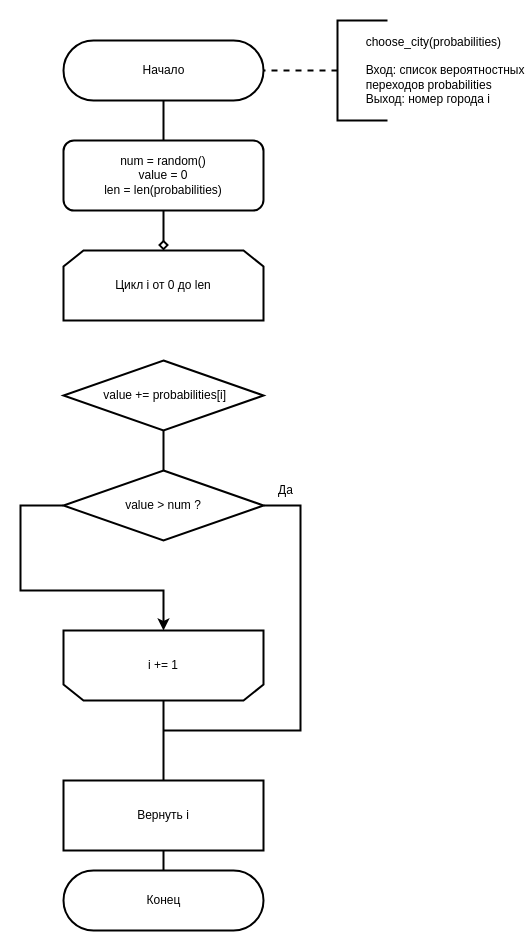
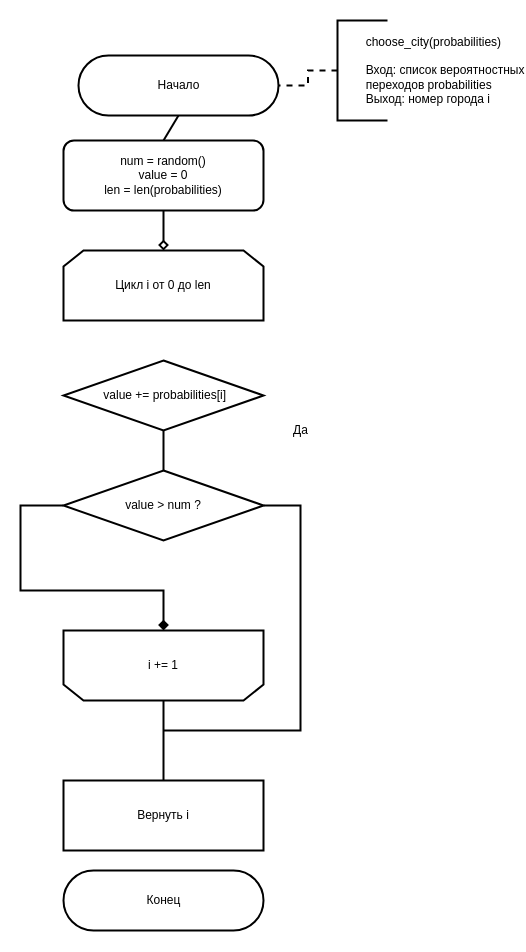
node "Начало": moved (164, 71) -> (179, 86)
node "Да": moved (286, 491) -> (301, 431)
edge "value > num ?" -> "i += 1": arrowhead classic -> diamond
edge "Вернуть i" -- "Конец": removed
